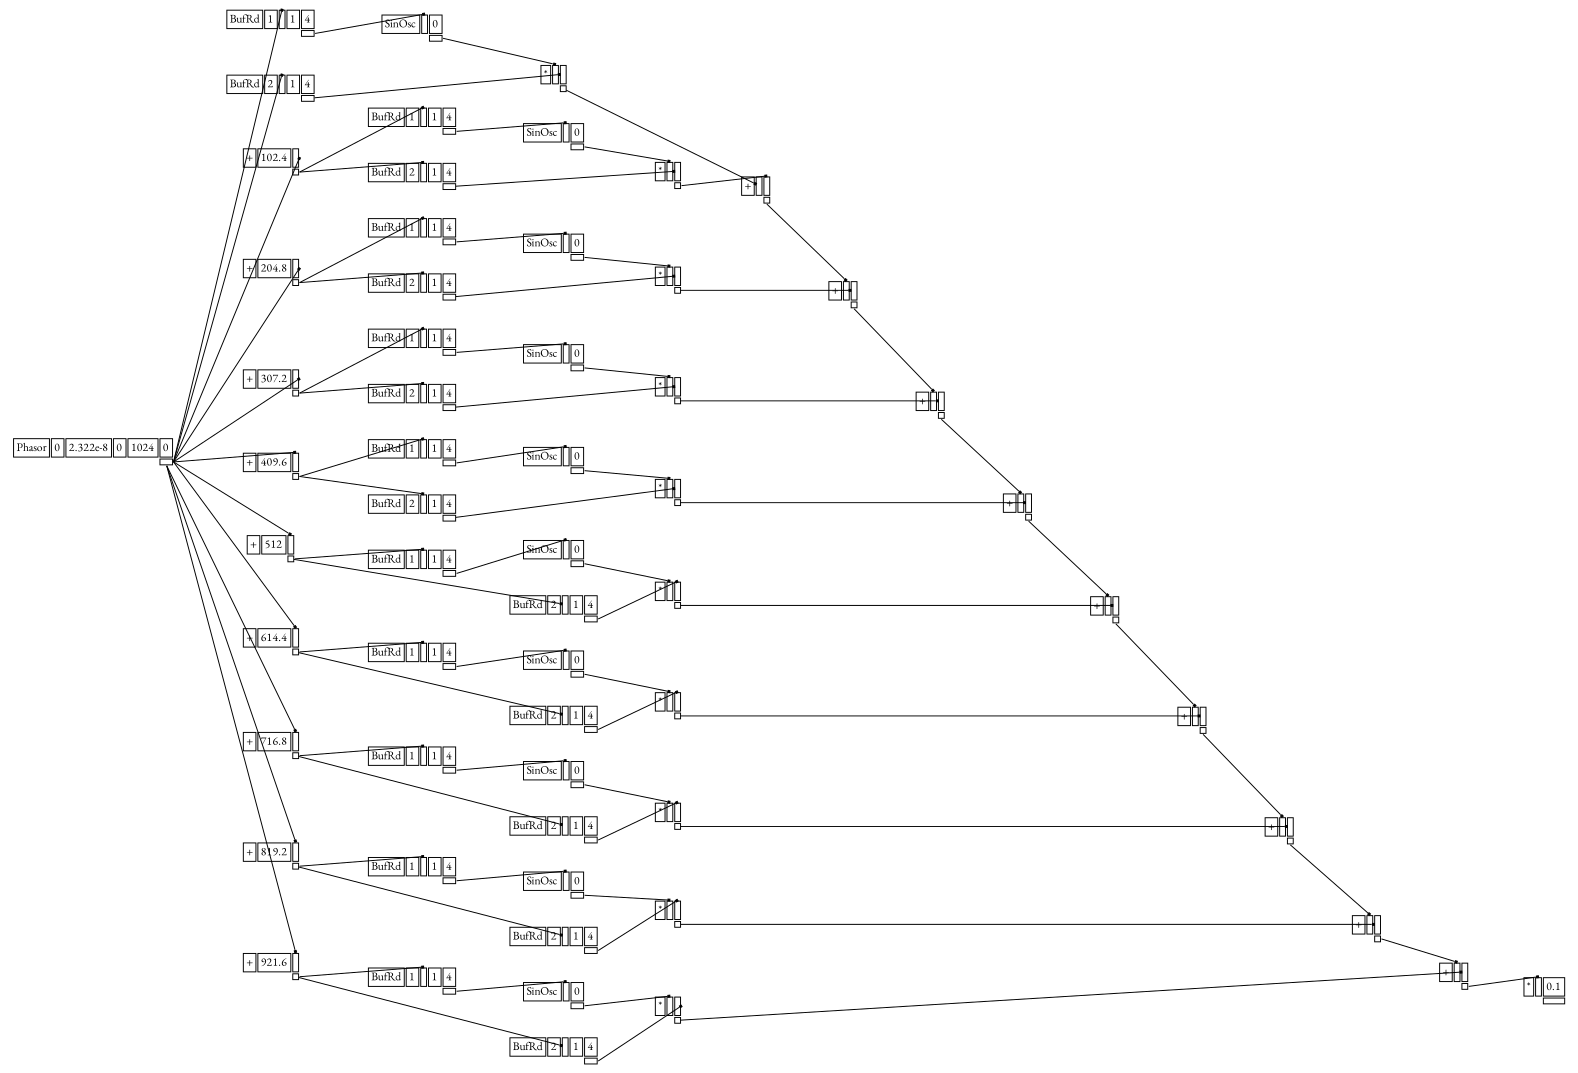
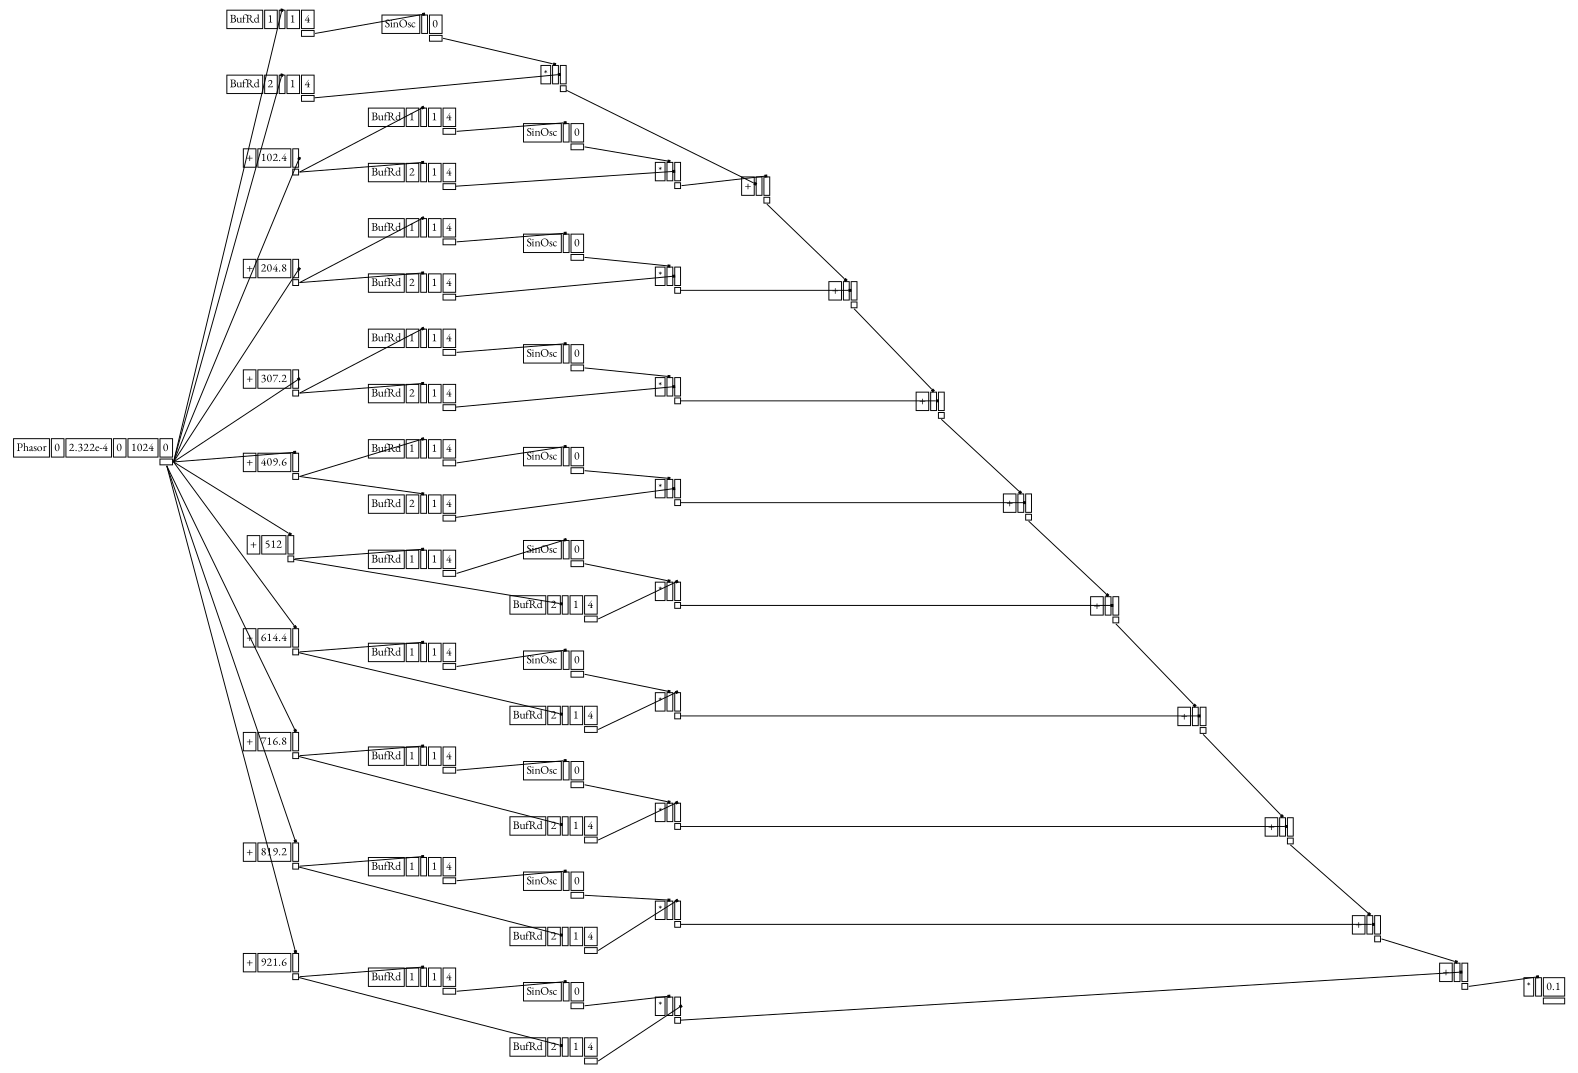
node "Phasor": text "2.322e-8" -> "2.322e-4"
